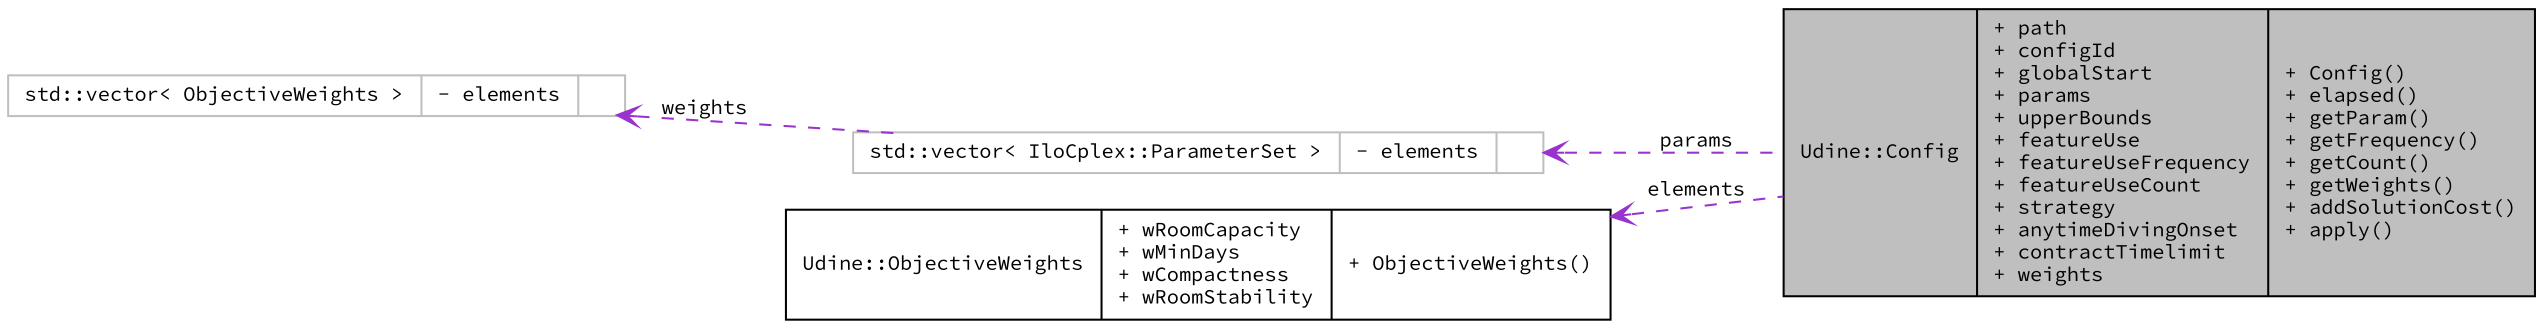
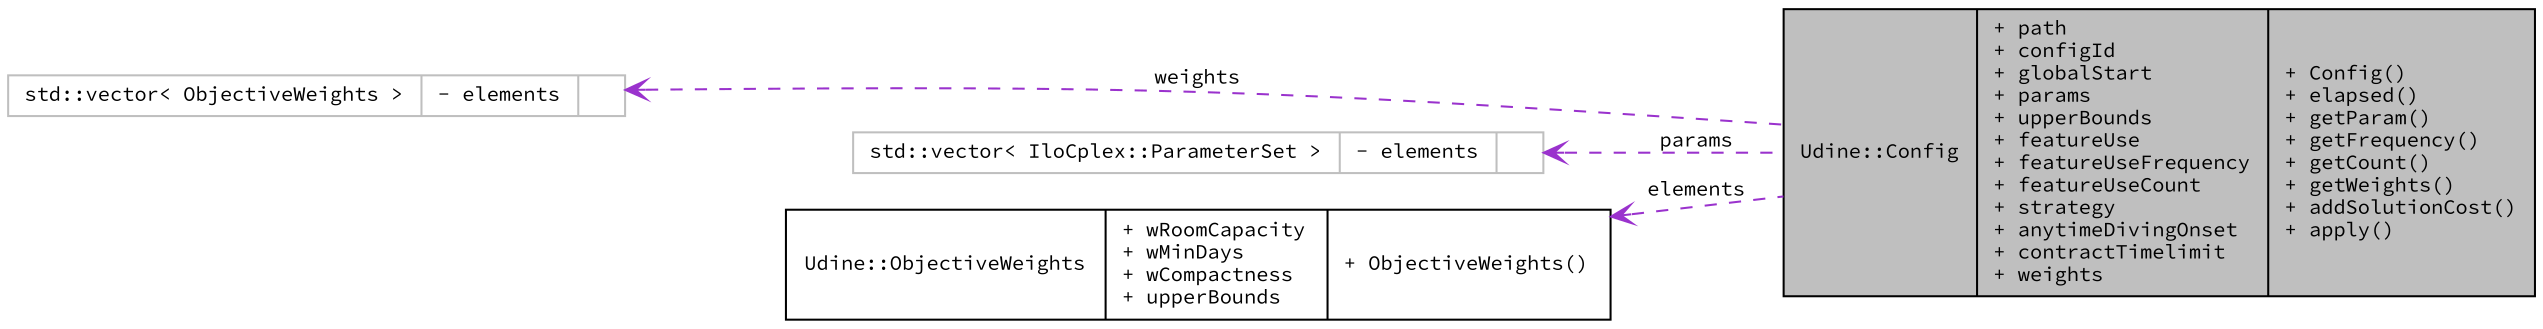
edge "std::vector< IloCplex::ParameterSet >" -> "std::vector< ObjectiveWeights >": now "Udine::Config" -> "std::vector< ObjectiveWeights >"
node "Udine::ObjectiveWeights": text "+ wRoomStability" -> "+ upperBounds"
